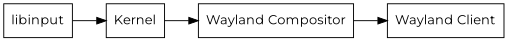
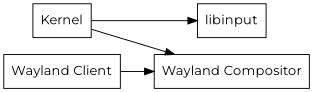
edge "libinput" -> "Kernel": reversed
edge "Wayland Compositor" -> "Wayland Client": reversed
